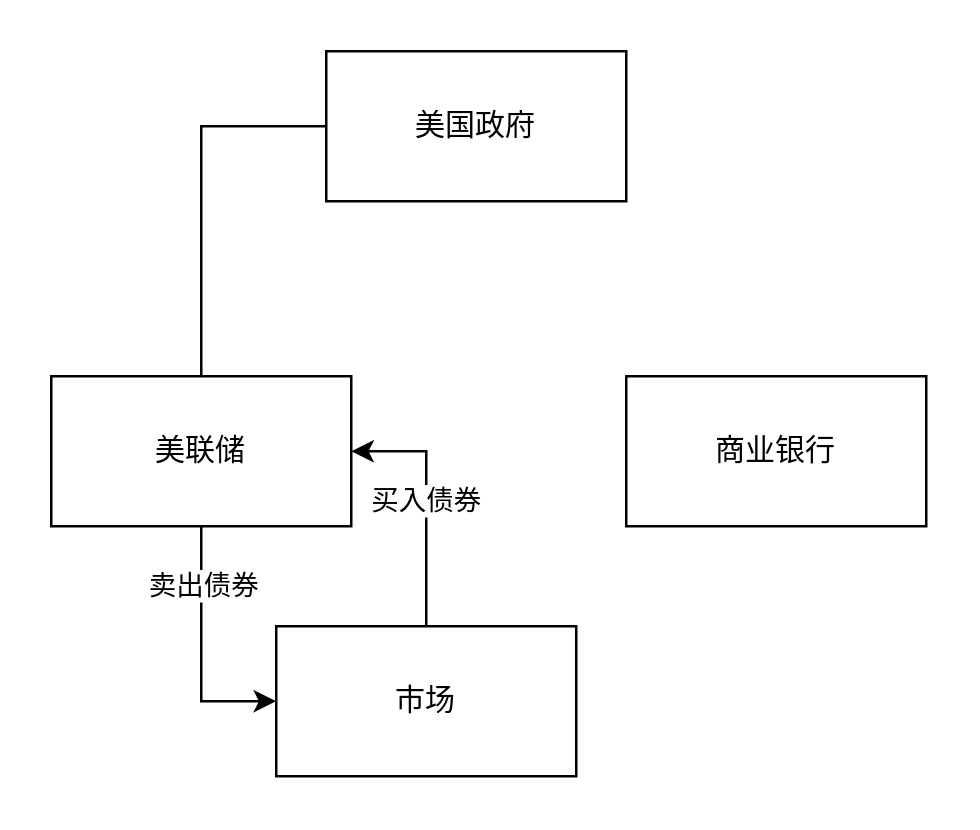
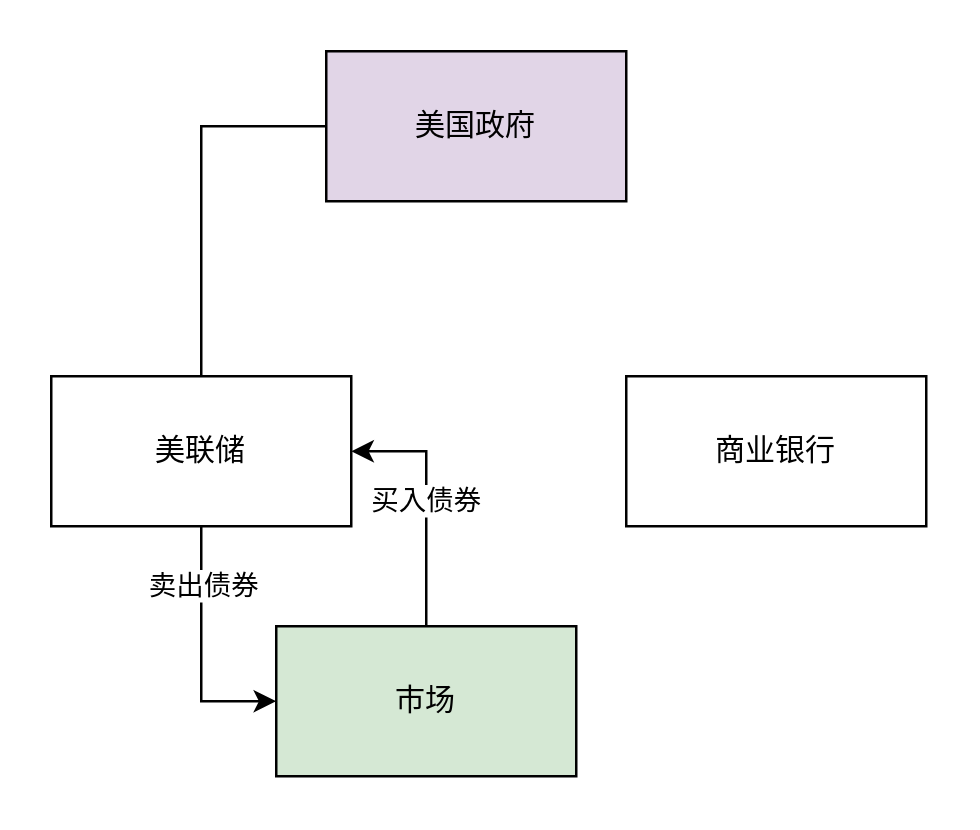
node "美国政府": fillcolor #ffffff -> #e1d5e7
node "市场": fillcolor #ffffff -> #d5e8d4
